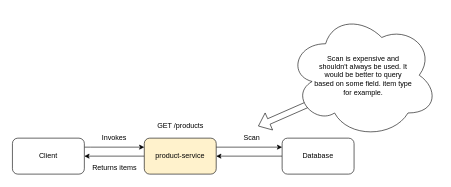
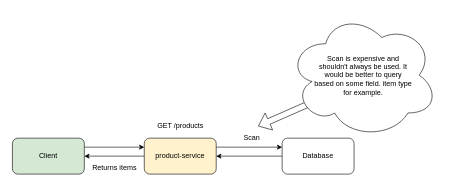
node "Invokes": removed
node "Client": fillcolor #ffffff -> #d5e8d4
